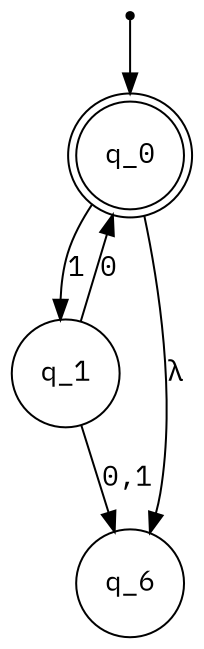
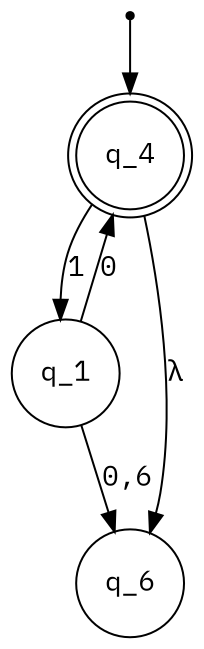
node "q_0": label "q_0" -> "q_4"
edge "q_1" -> "q_6": label "0,1" -> "0,6"
